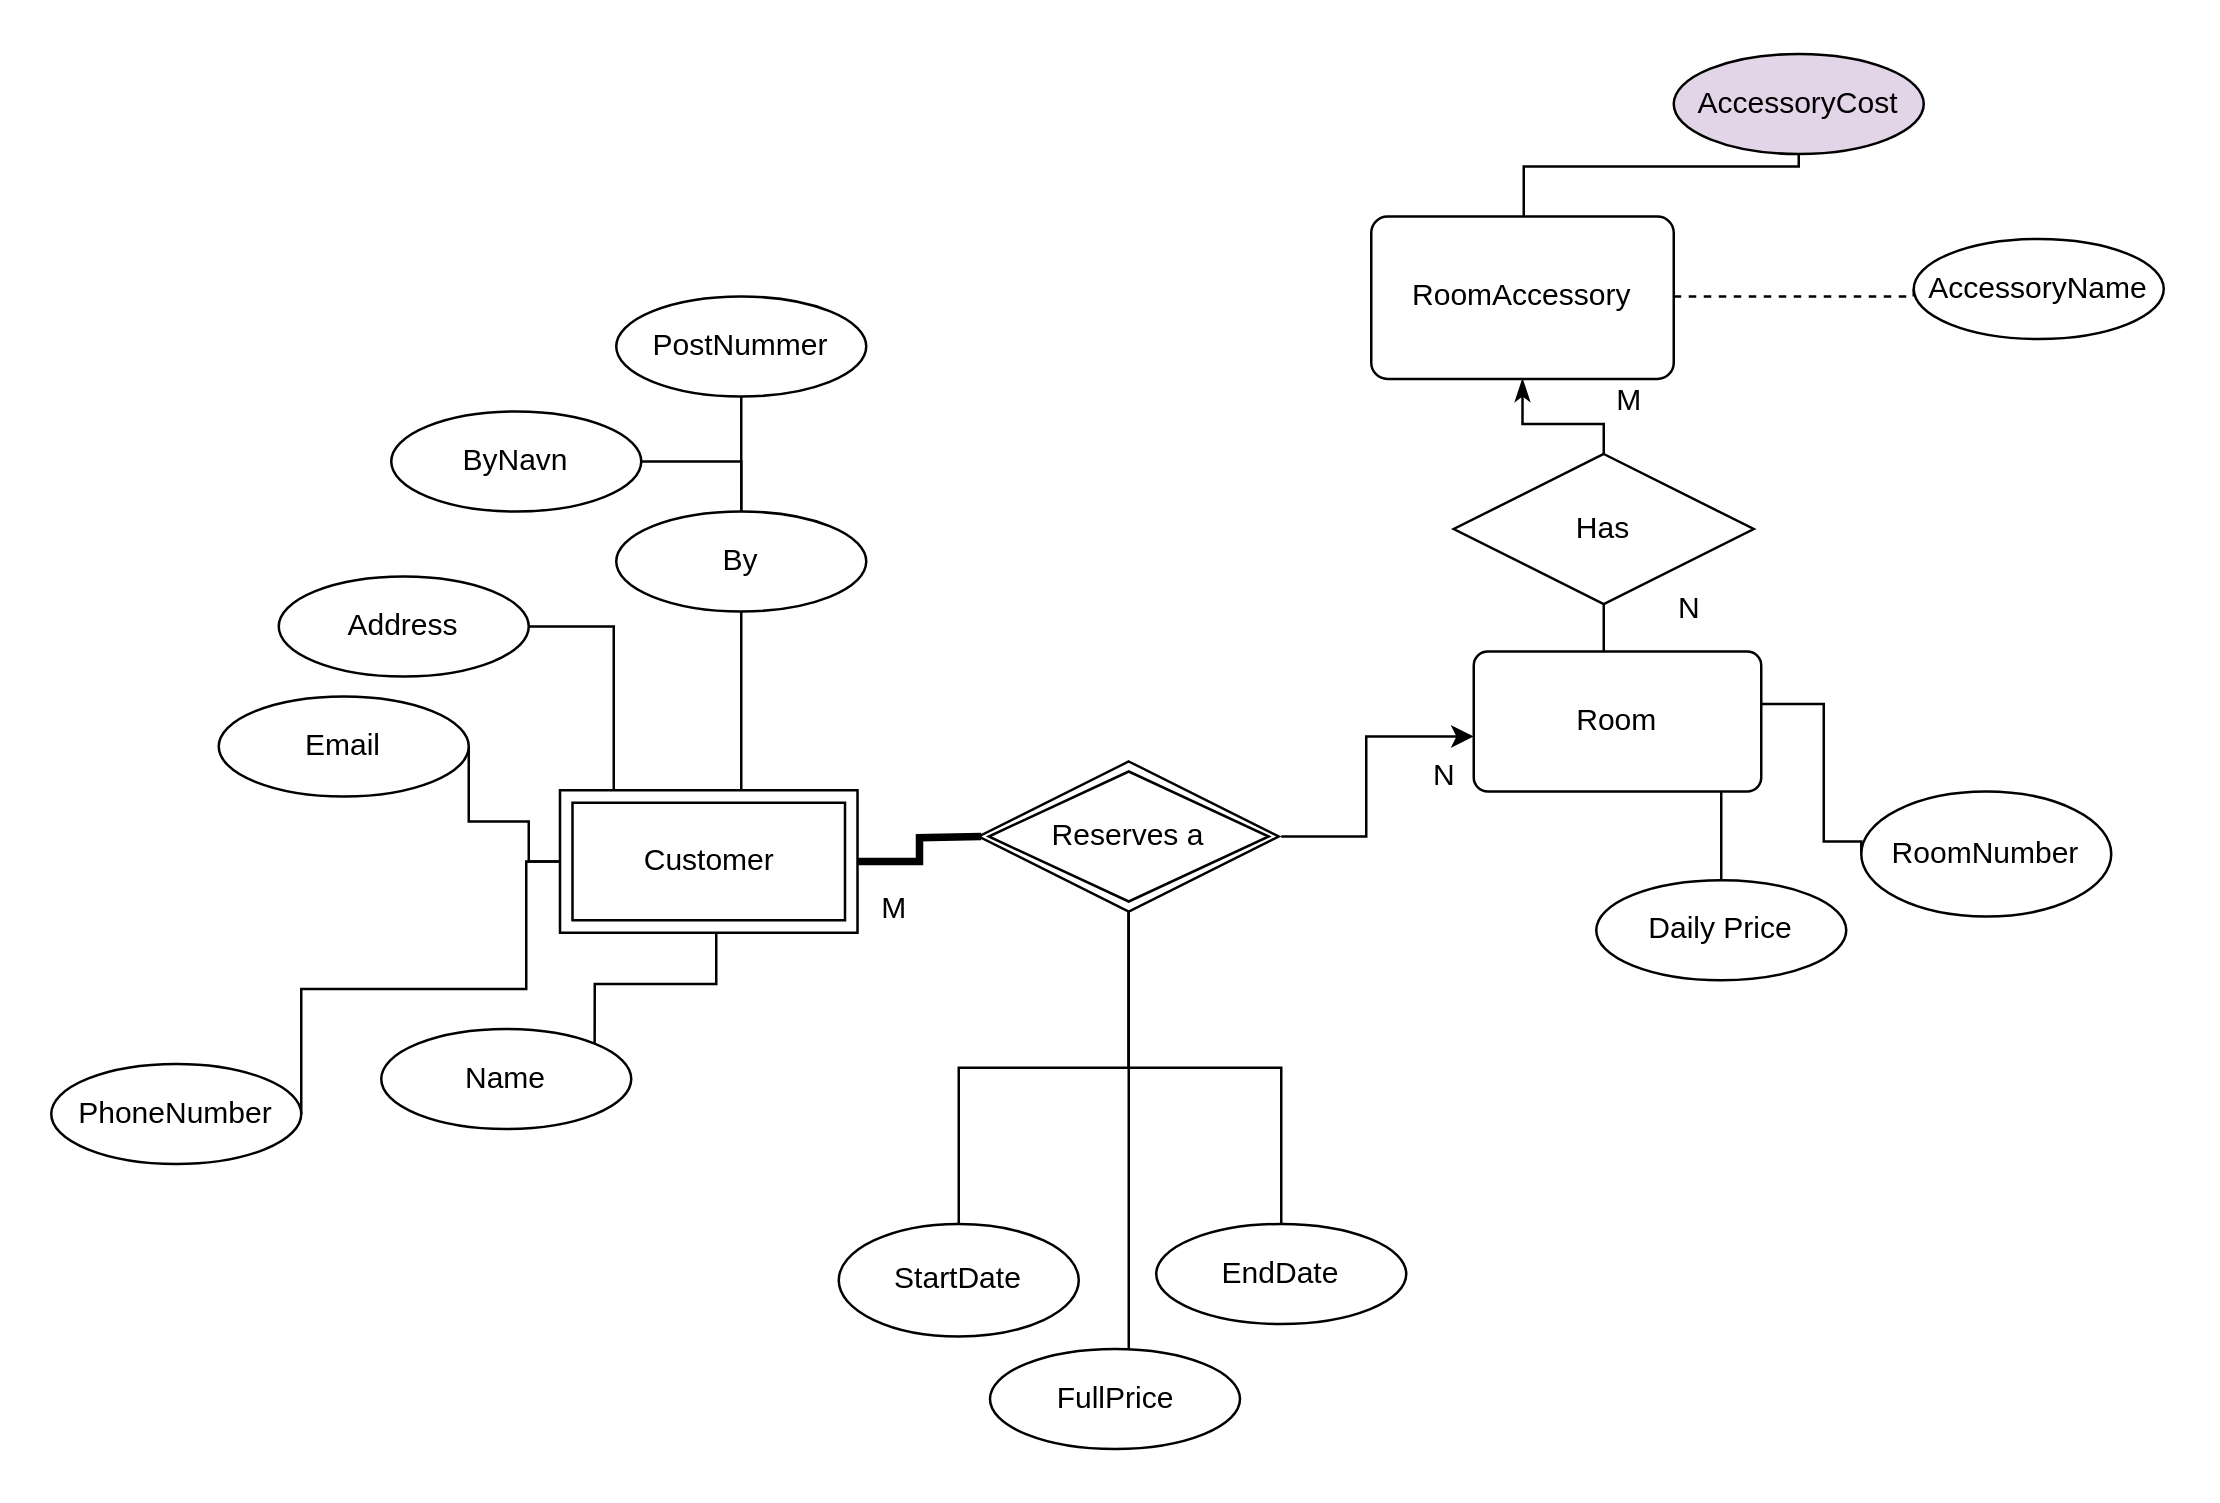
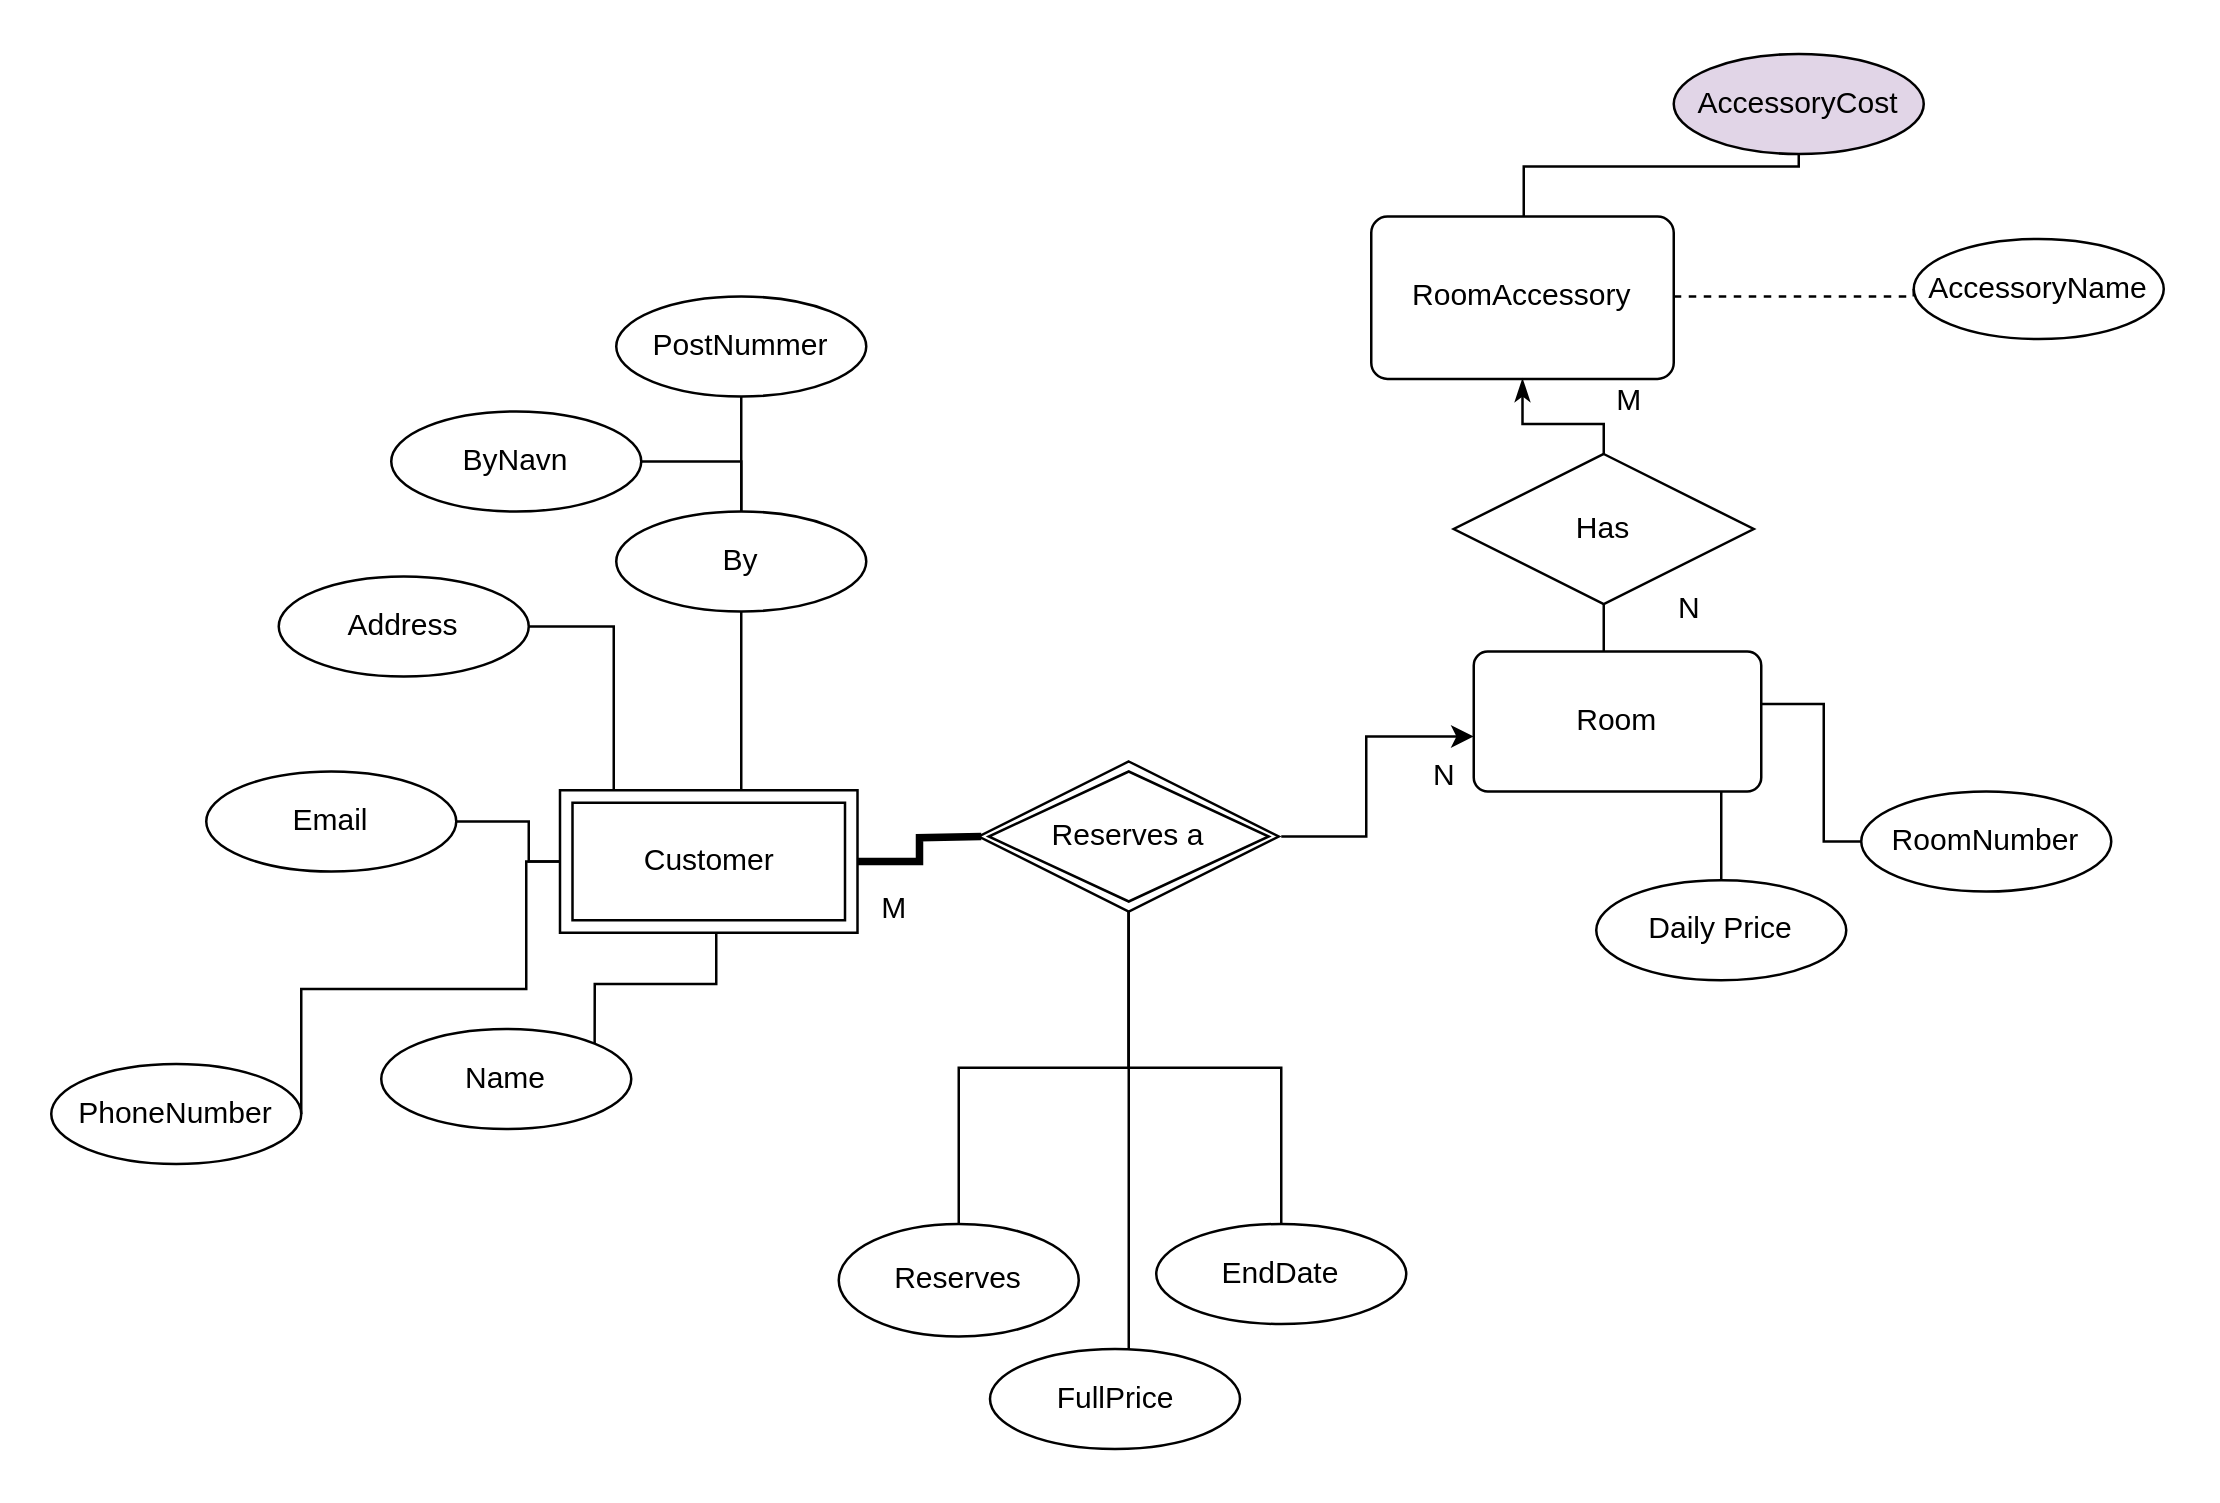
node "Email": moved (344, 746) -> (331, 821)
node "RoomNumber": size 250x125 -> 250x100
node "StartDate": label "StartDate" -> "Reserves"
